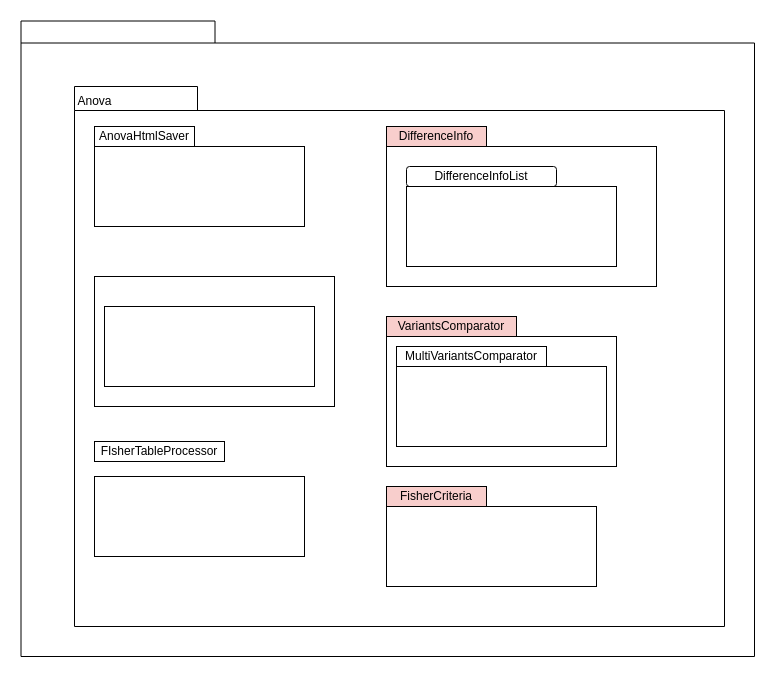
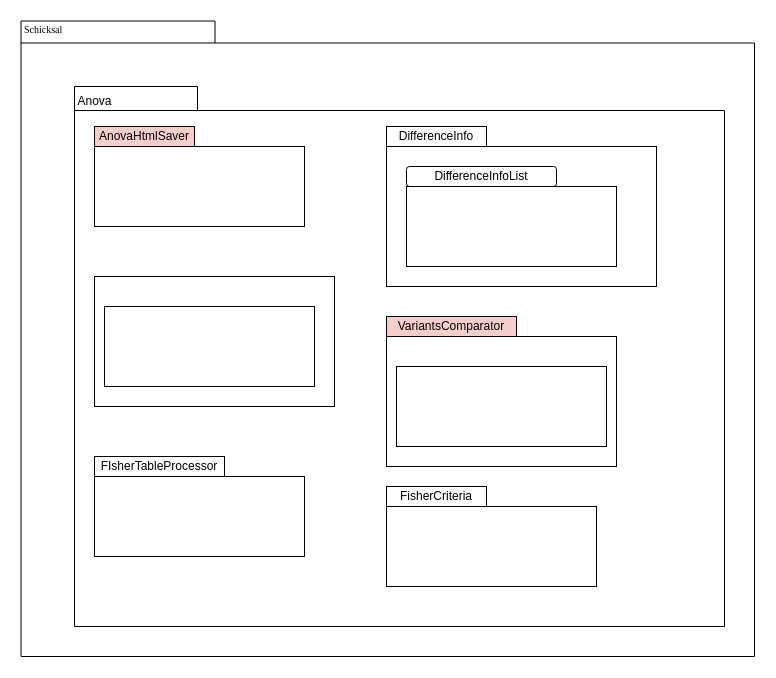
node "Schicksal": added
node "AnovaHtmlSaver": fillcolor #ffffff -> #f8cecc
node "DifferenceInfo": fillcolor #f8cecc -> #ffffff
node "MultiVariantsComparator": removed
node "FIsherTableProcessor": moved (160, 452) -> (160, 467)
node "FisherCriteria": fillcolor #f8cecc -> #ffffff
